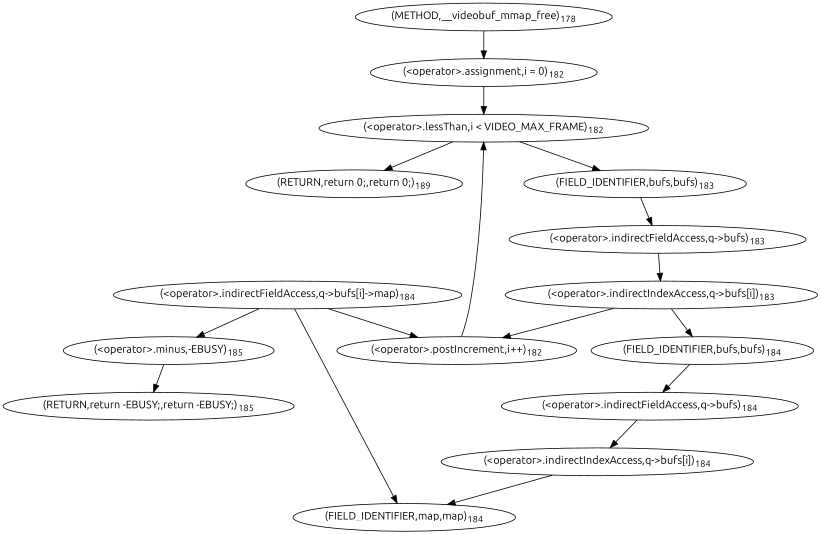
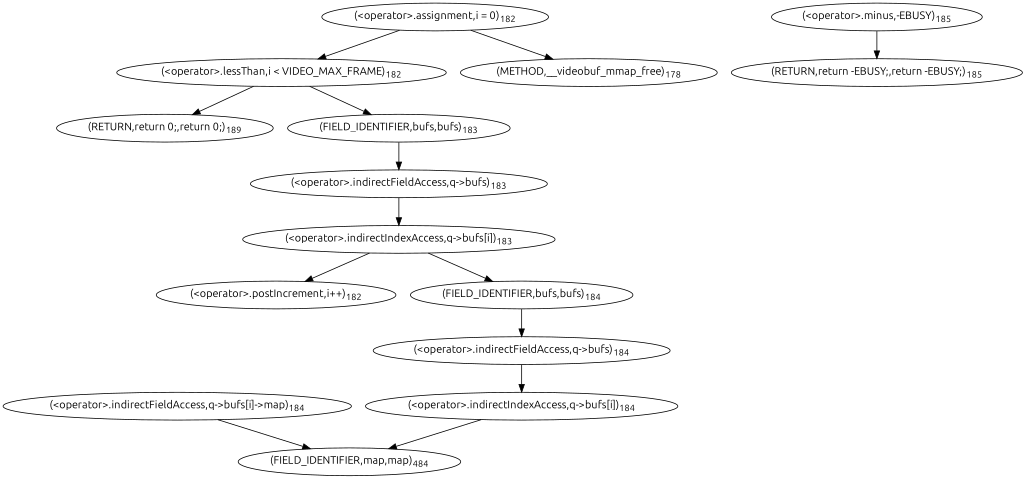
edge "(METHOD,__videobuf_mmap_free)" -> "(<operator>.assignment,i = 0)": reversed
edge "(<operator>.postIncrement,i++)" -> "(<operator>.lessThan,i < VIDEO_MAX_FRAME)": removed
edge "(<operator>.indirectFieldAccess,q->bufs[i]->map)" -> "(<operator>.minus,-EBUSY)": removed
edge "(<operator>.indirectFieldAccess,q->bufs[i]->map)" -> "(<operator>.postIncrement,i++)": removed
node "(FIELD_IDENTIFIER,map,map)": text "184" -> "484"
